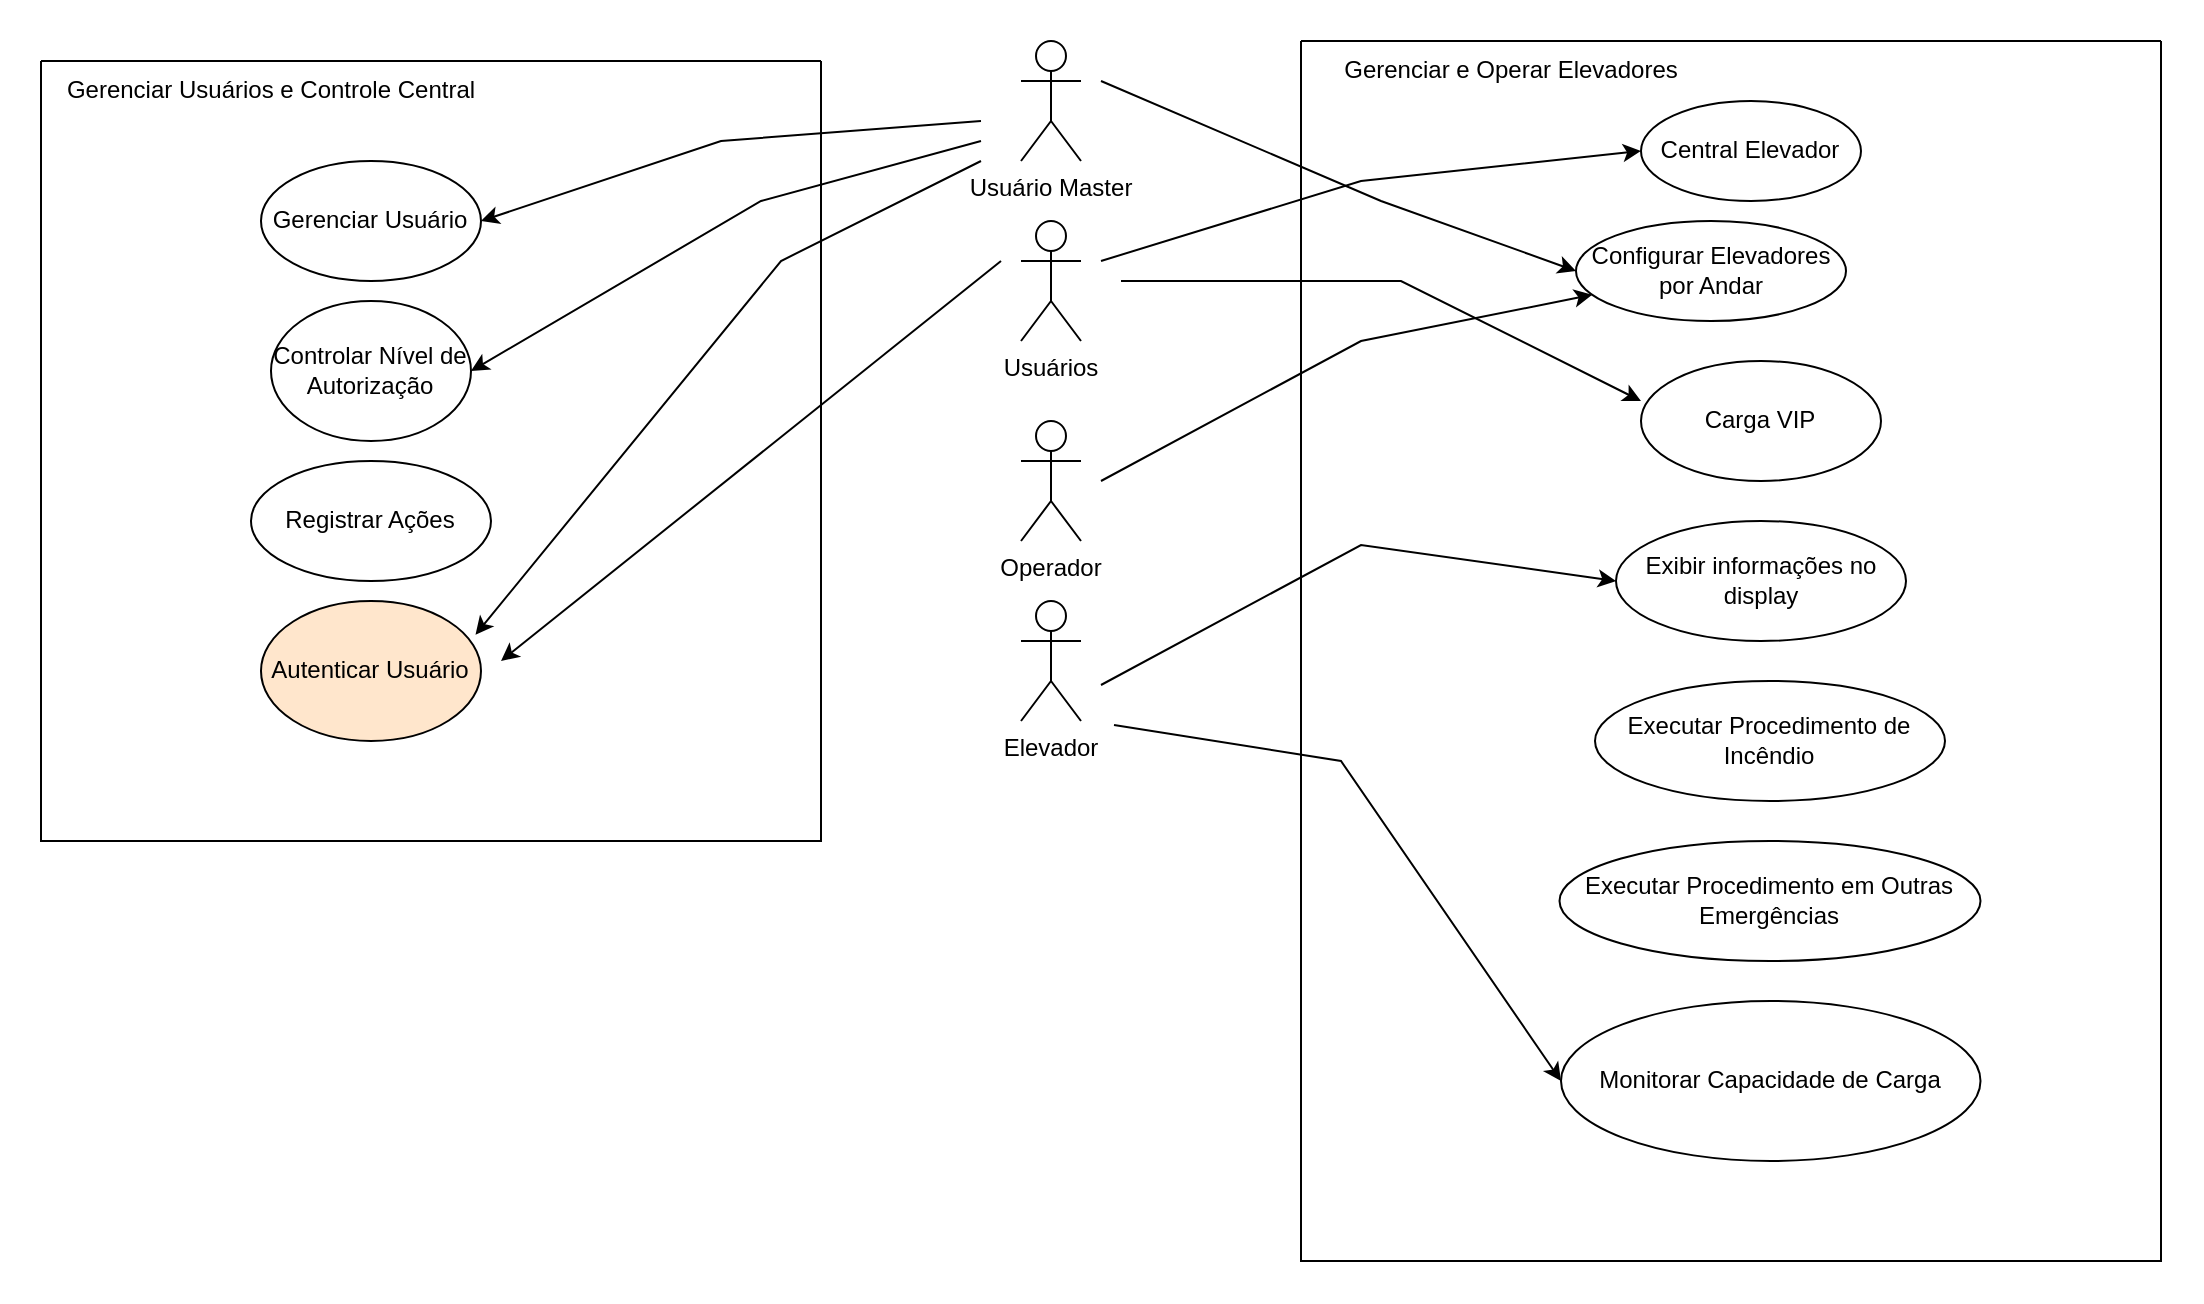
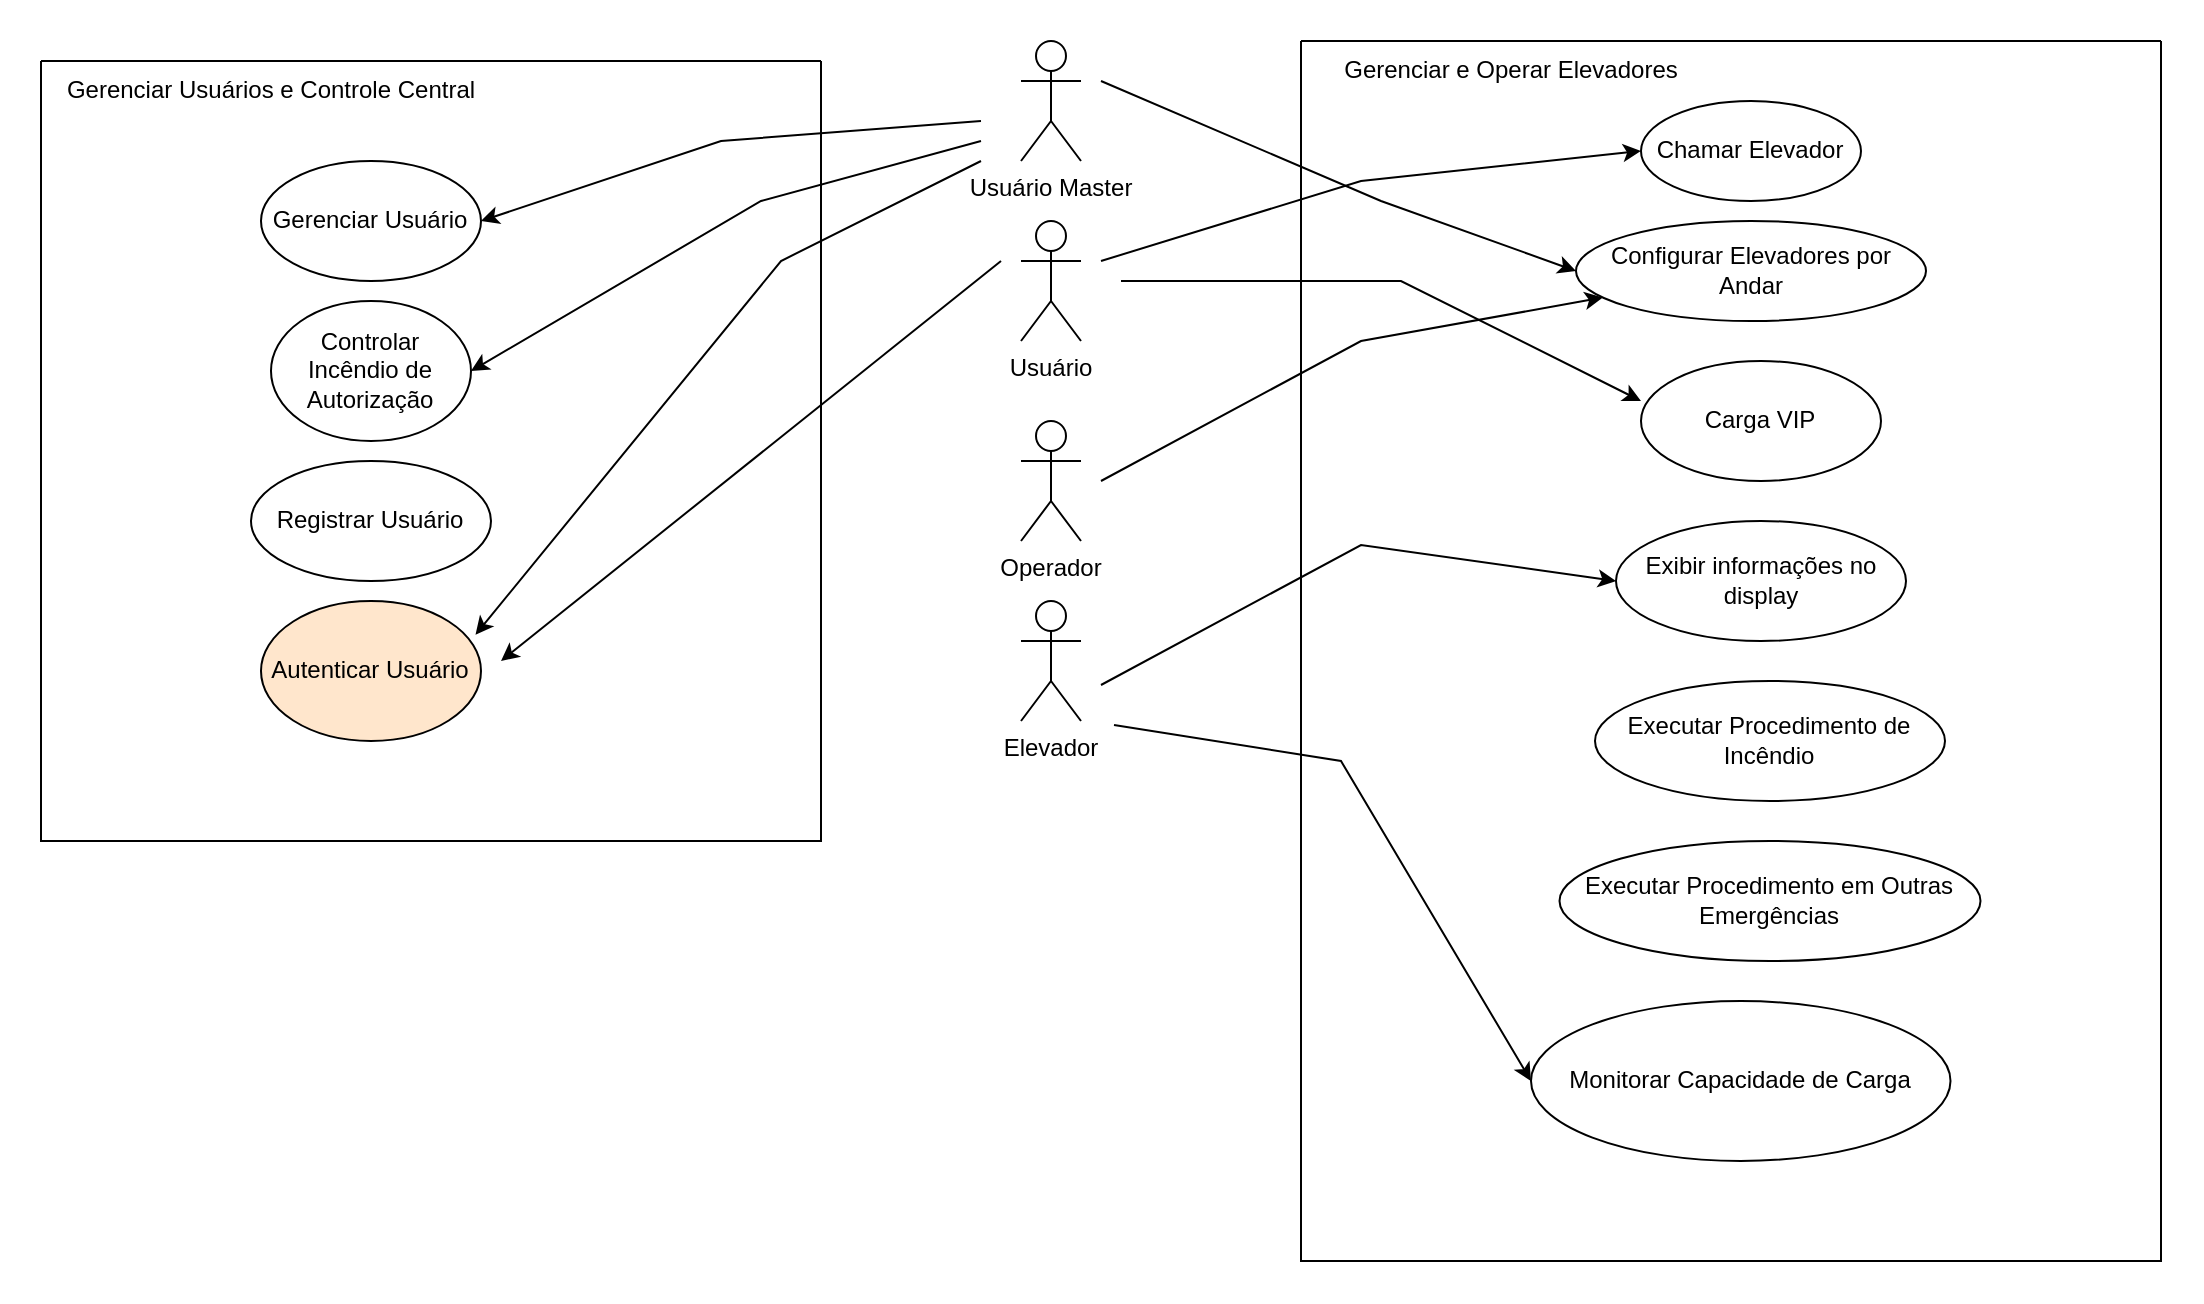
node "Central Elevador": label "Central Elevador" -> "Chamar Elevador"
node "Configurar Elevadores por Andar": size 270x100 -> 350x100
node "Usuários": label "Usuários" -> "Usuário"
node "Controlar Nível de Autorização": label "Controlar Nível de Autorização" -> "Controlar Incêndio de Autorização"
node "Registrar Ações": label "Registrar Ações" -> "Registrar Usuário"
node "Monitorar Capacidade de Carga": moved (1771, 1081) -> (1741, 1081)
